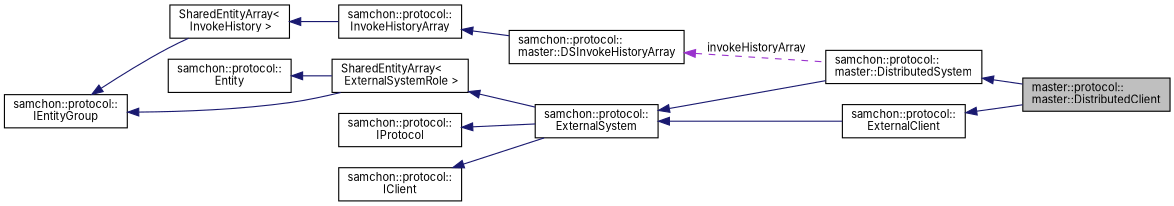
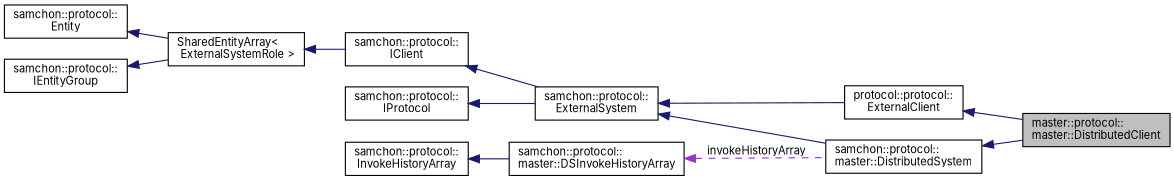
node "SharedEntityArray< InvokeHistory >": removed
edge "samchon::protocol:: ExternalSystem" -> "SharedEntityArray< ExternalSystemRole >": now "samchon::protocol:: IClient" -> "SharedEntityArray< ExternalSystemRole >"
node "samchon::protocol:: ExternalClient": label "samchon::protocol:: ExternalClient" -> "protocol::protocol:: ExternalClient"
